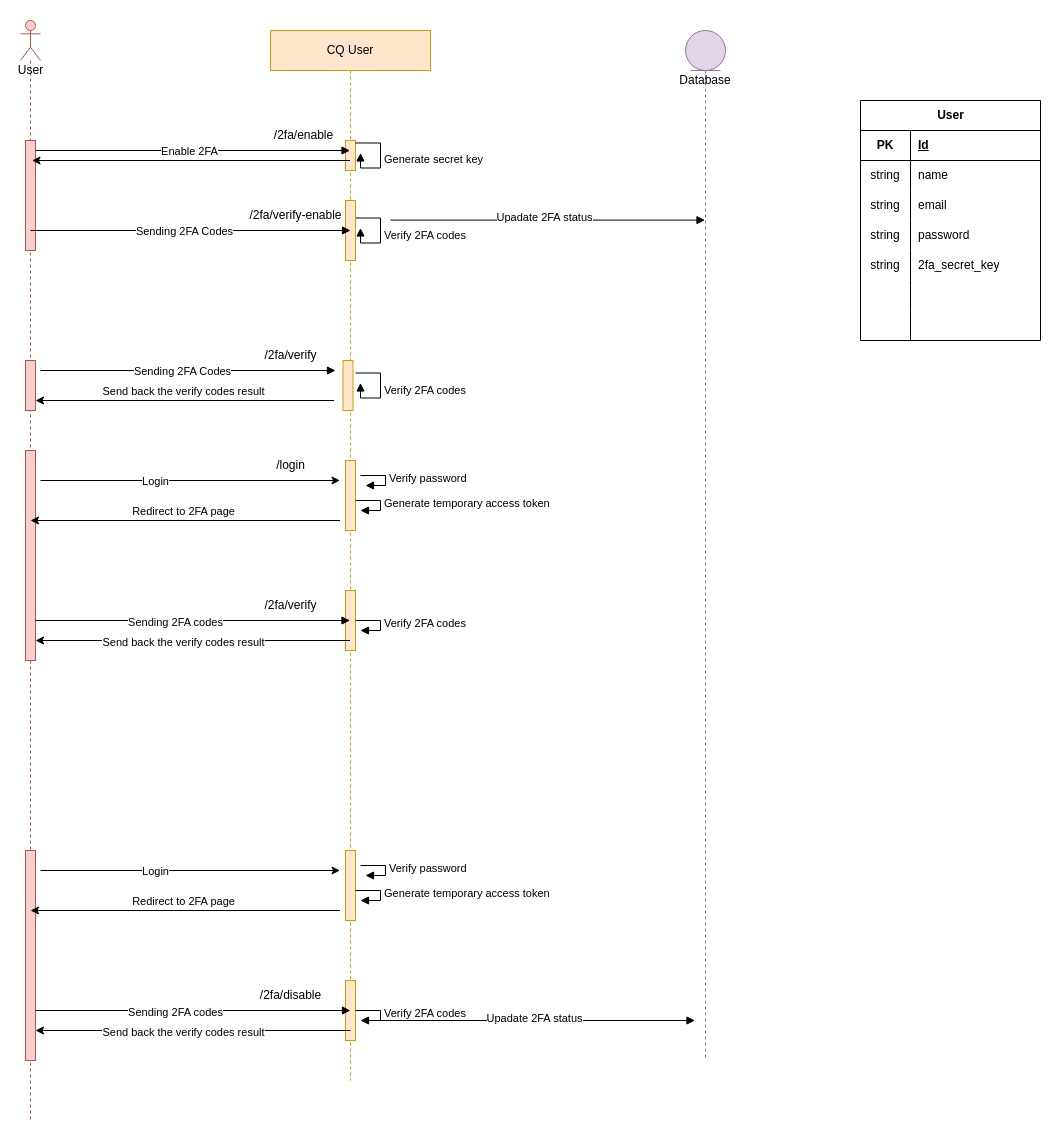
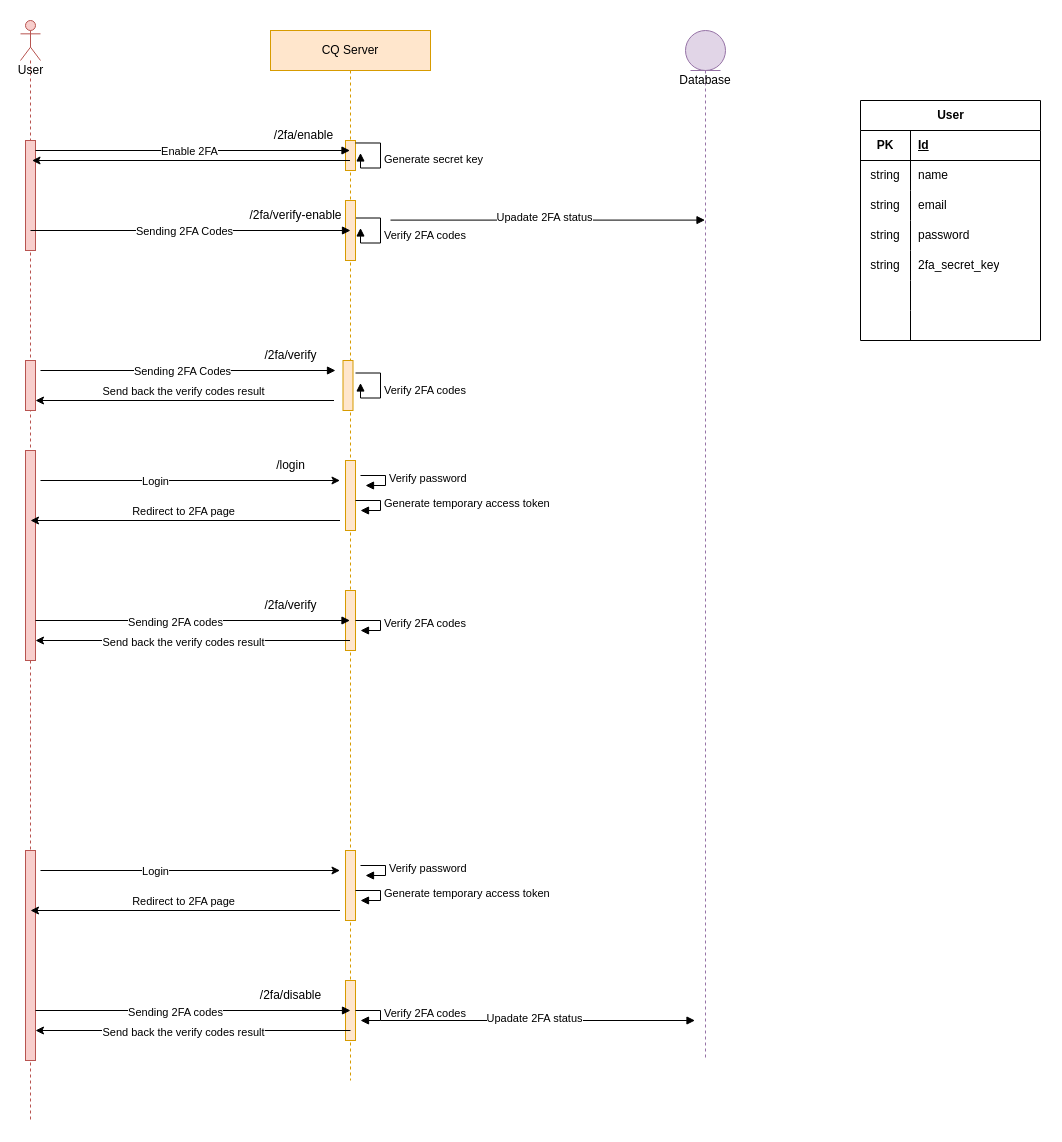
node "CQ User": label "CQ User" -> "CQ Server"
